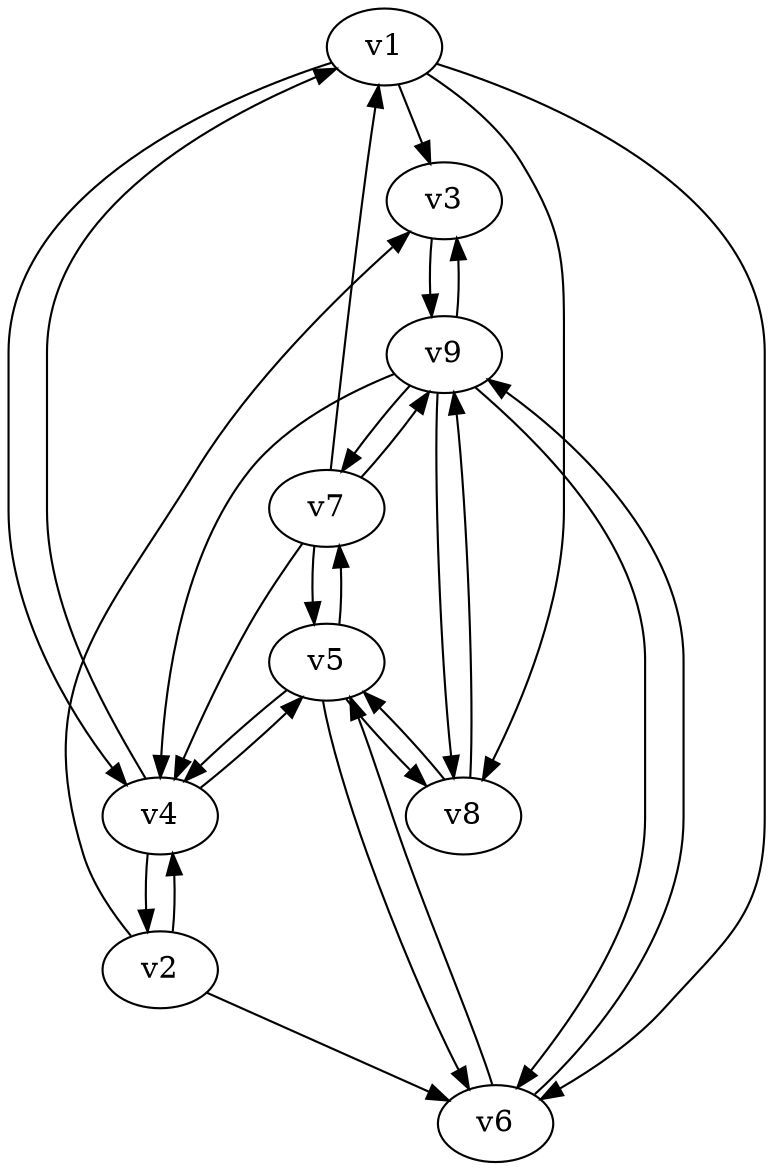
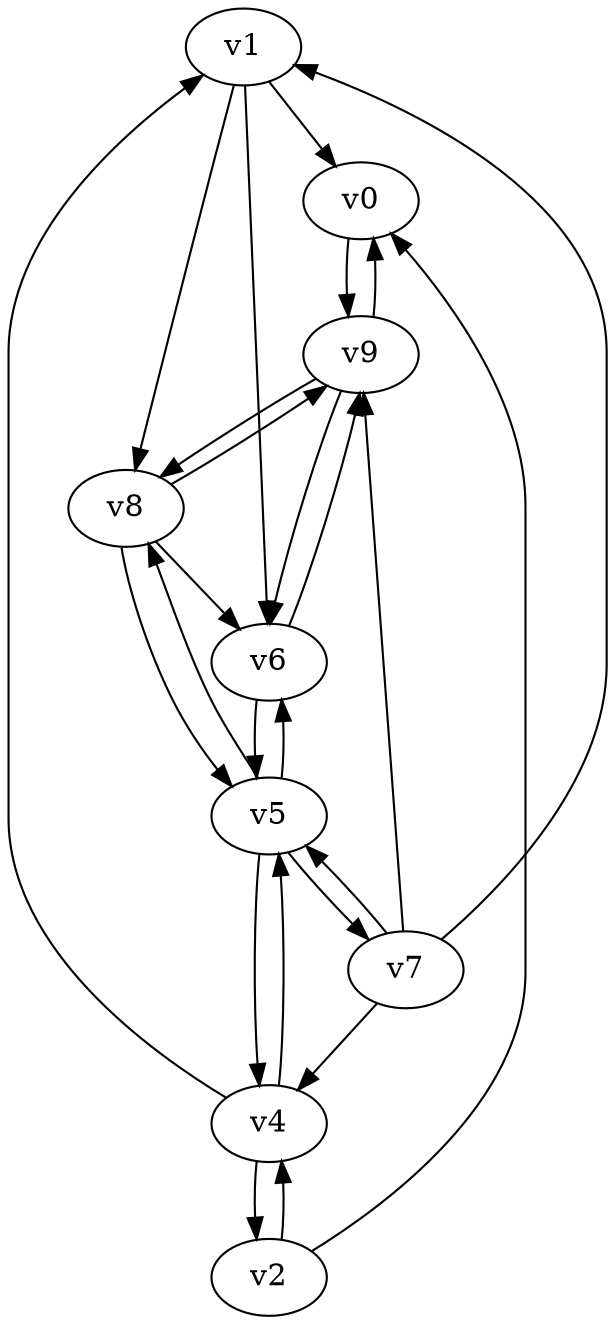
node "v3": label "v3" -> "v0"
edge "v1" -> "v4": removed
edge "v9" -> "v7": removed
edge "v9" -> "v4": removed
edge "v2" -> "v6": now "v8" -> "v6"
